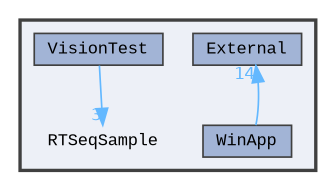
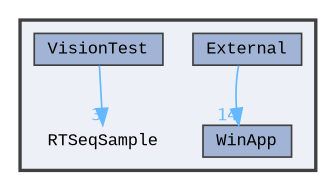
edge "WinApp" -> "External": reversed
